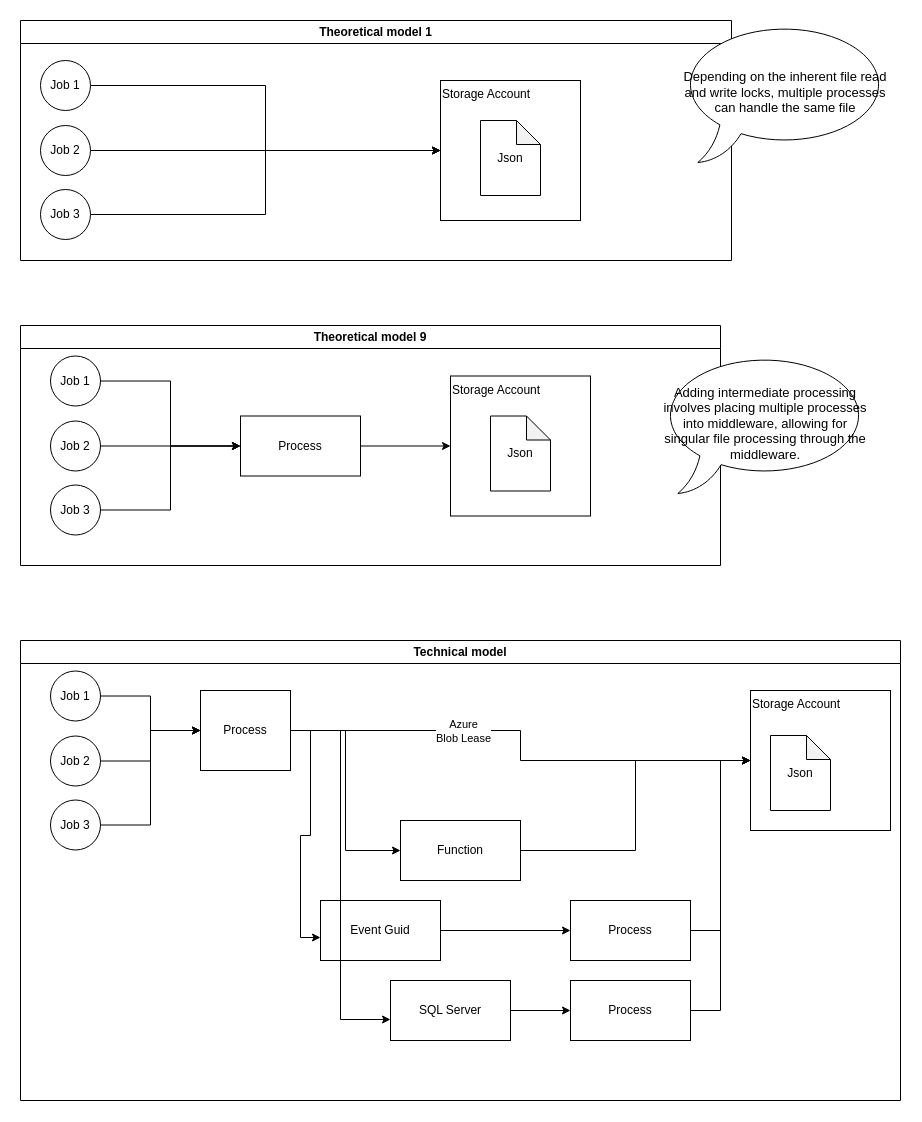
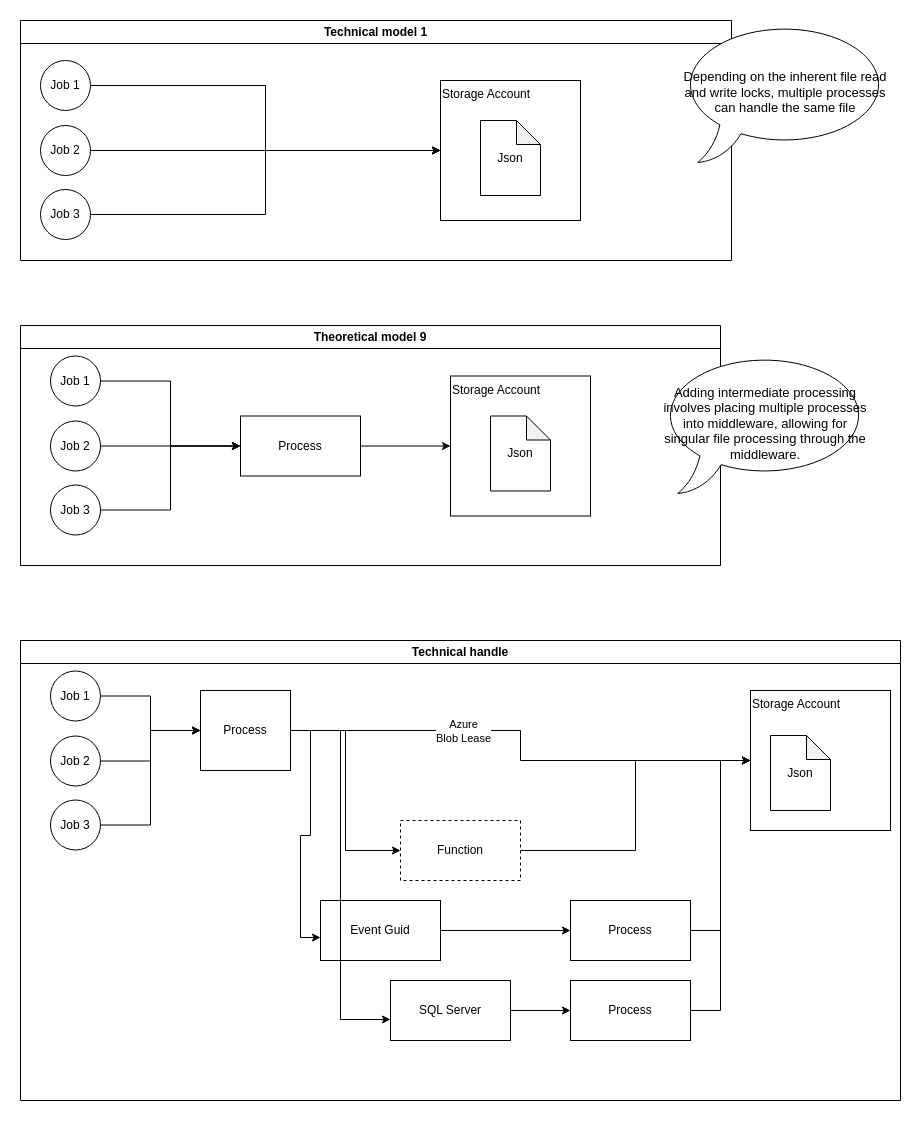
node "Theoretical model 1": label "Theoretical model 1" -> "Technical model 1"
node "Technical model": label "Technical model" -> "Technical handle"
node "Function": style solid -> dashed
